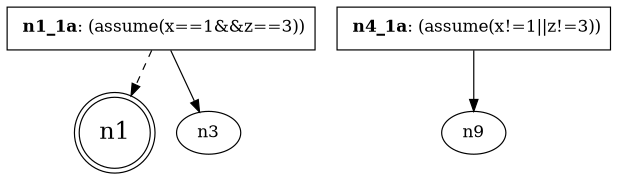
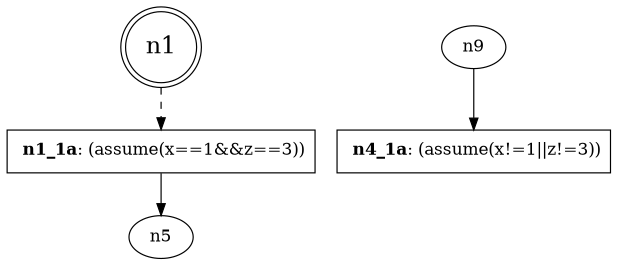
edge "n1_1a" -> "n1": reversed
edge "n4_1a" -> "n9": reversed
node "n3": label "n3" -> "n5"
